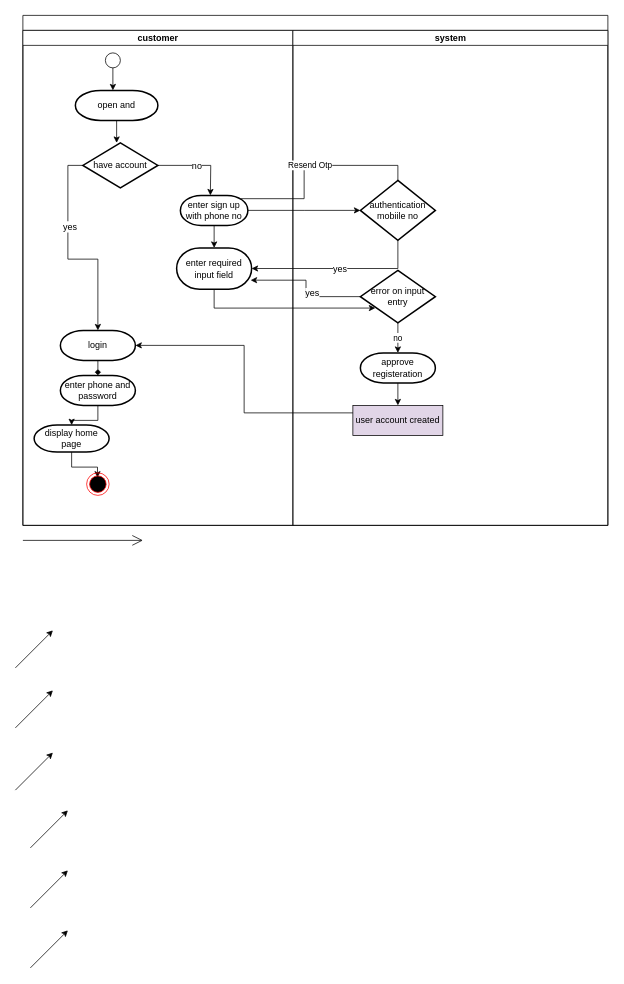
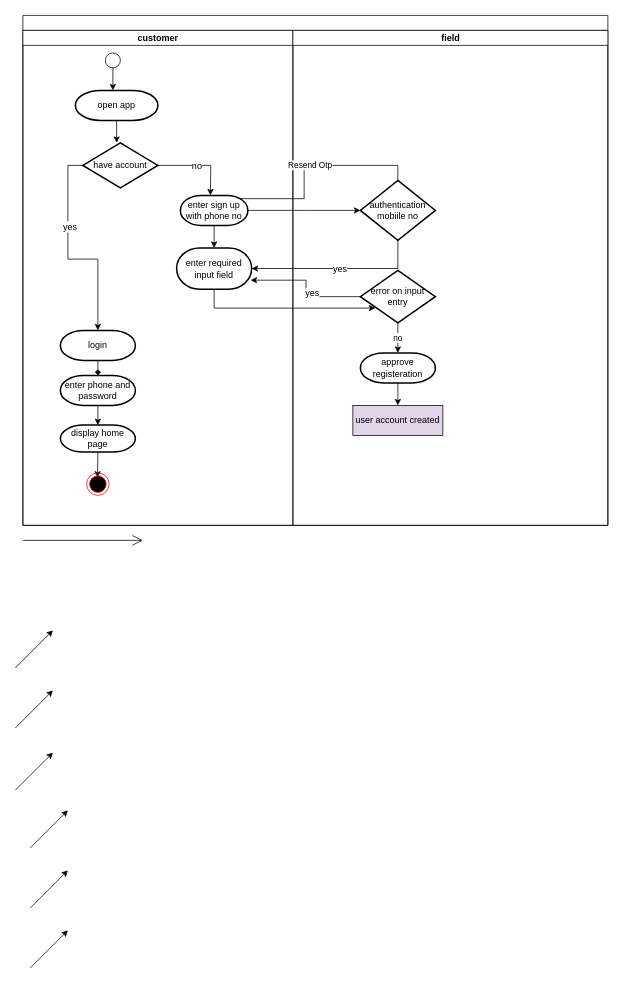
node "system": label "system" -> "field"
node "open and": label "open and" -> "open app"
edge "user account created" -> "login": removed
node "display home page": moved (72, 439) -> (98, 439)
